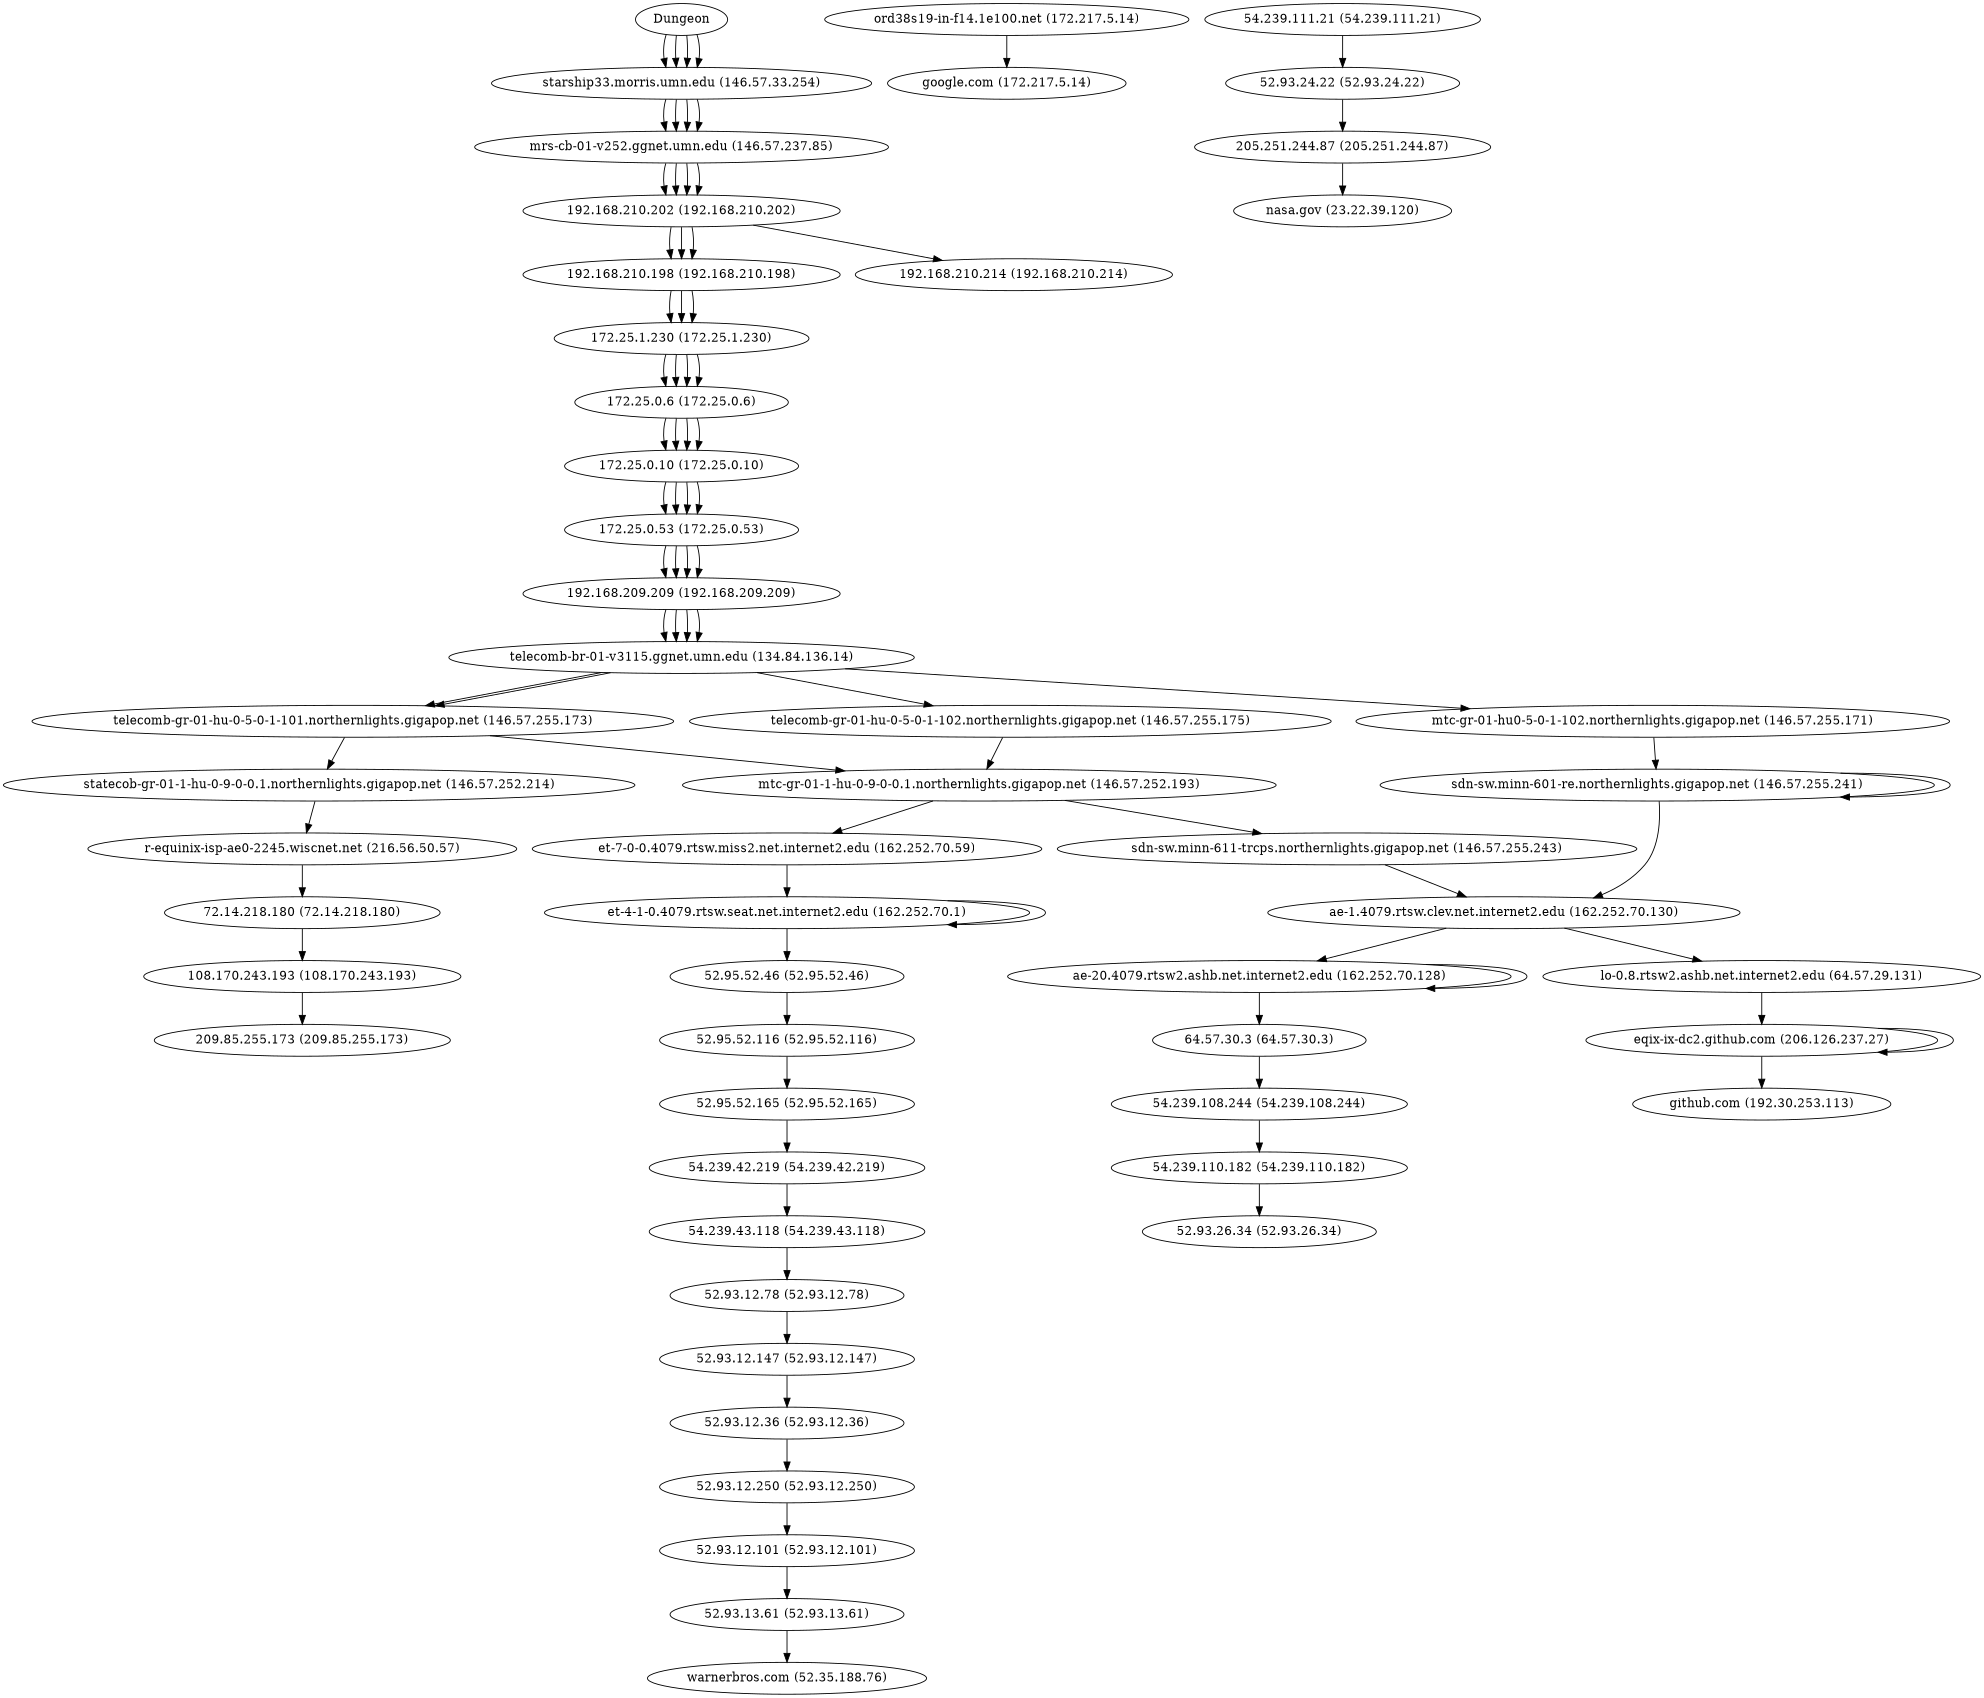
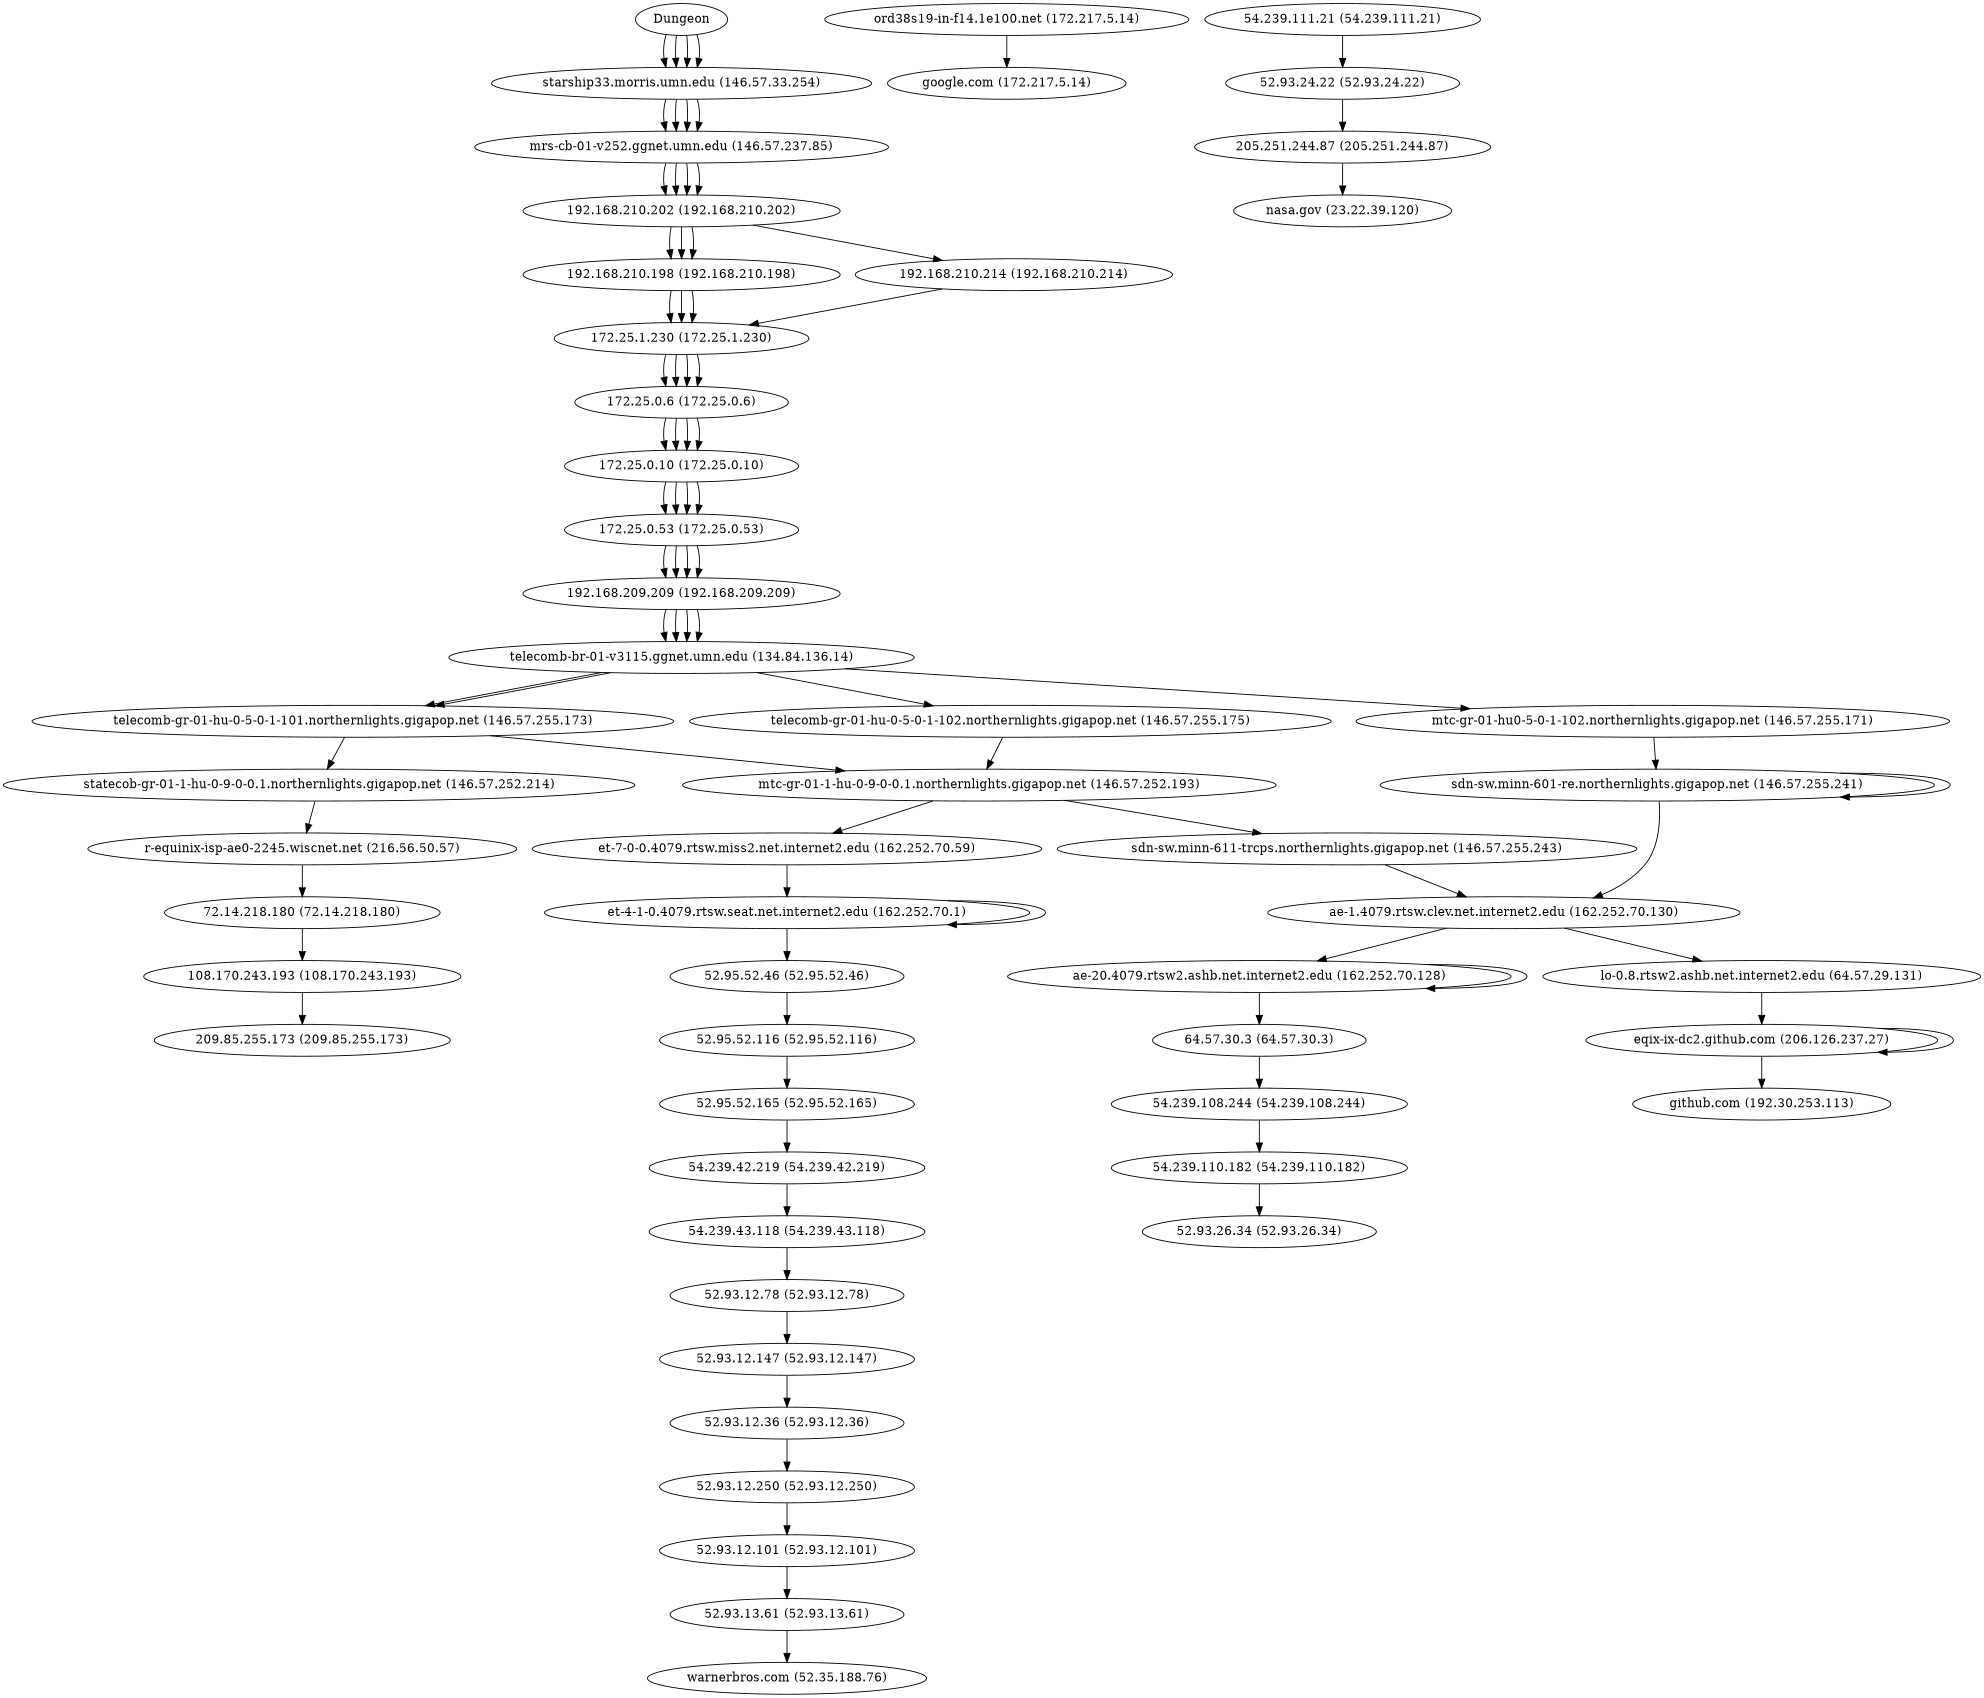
edge "192.168.210.214 (192.168.210.214)" -> "172.25.1.230 (172.25.1.230)": added
